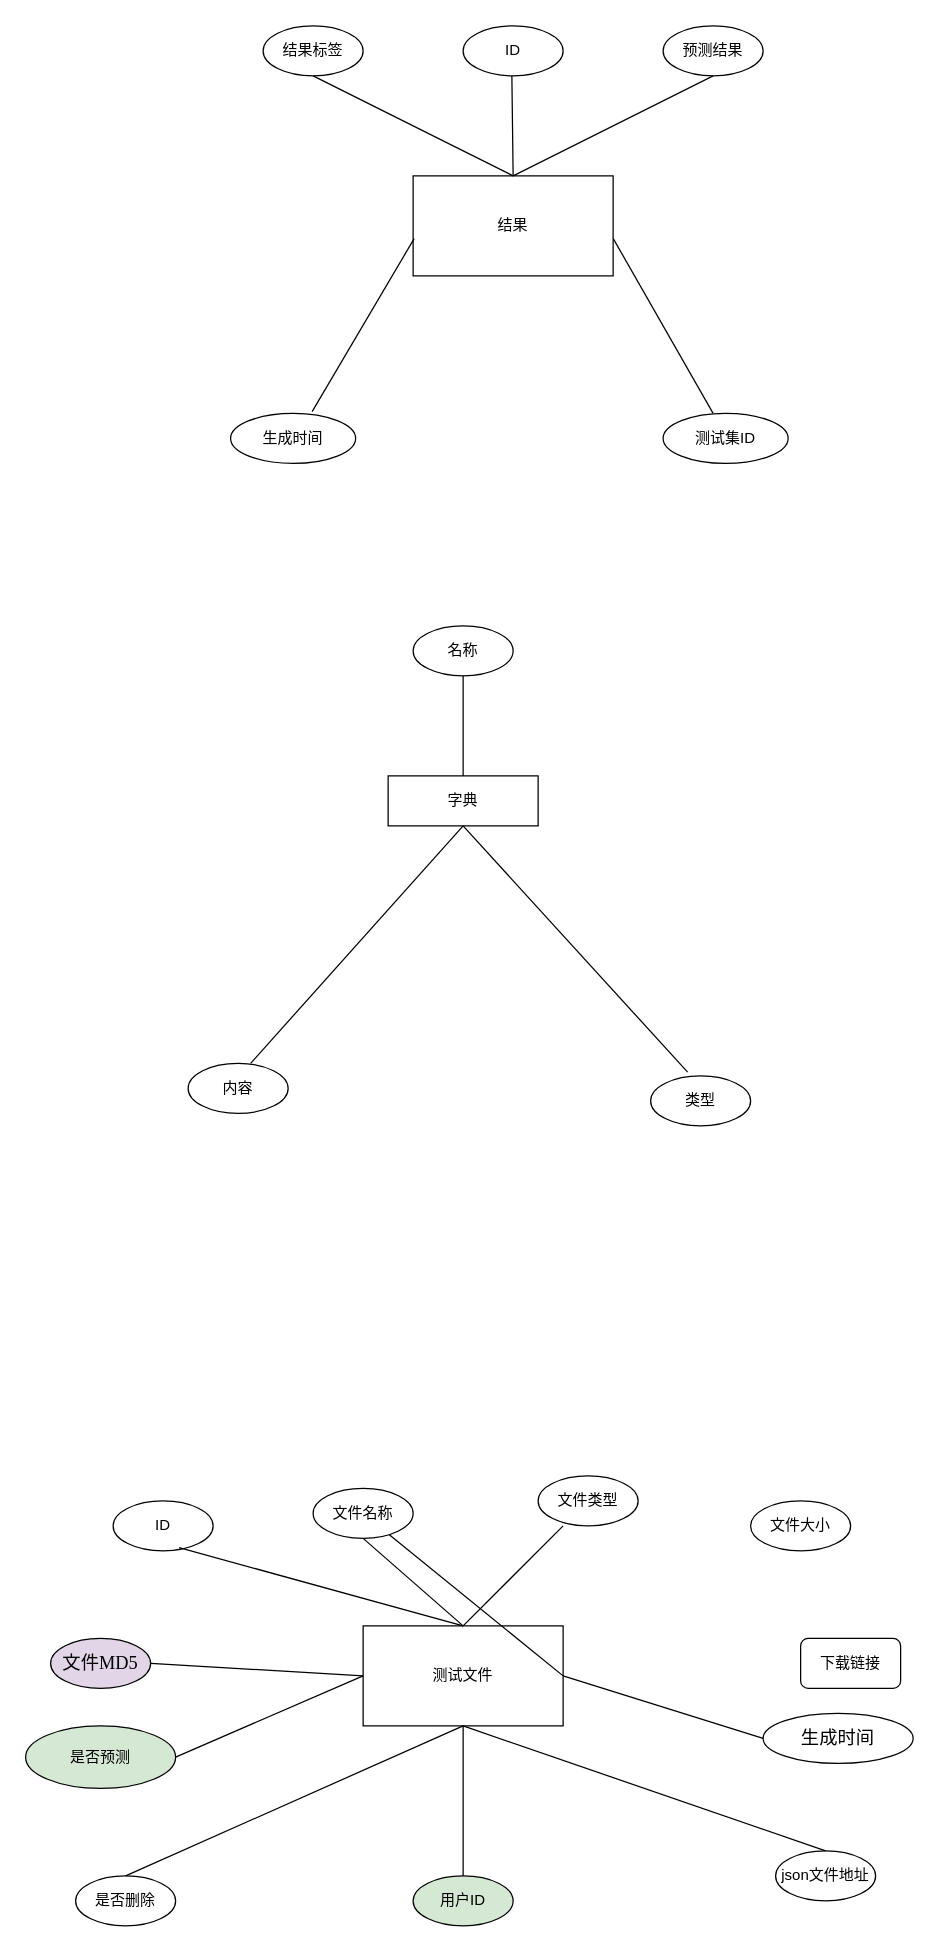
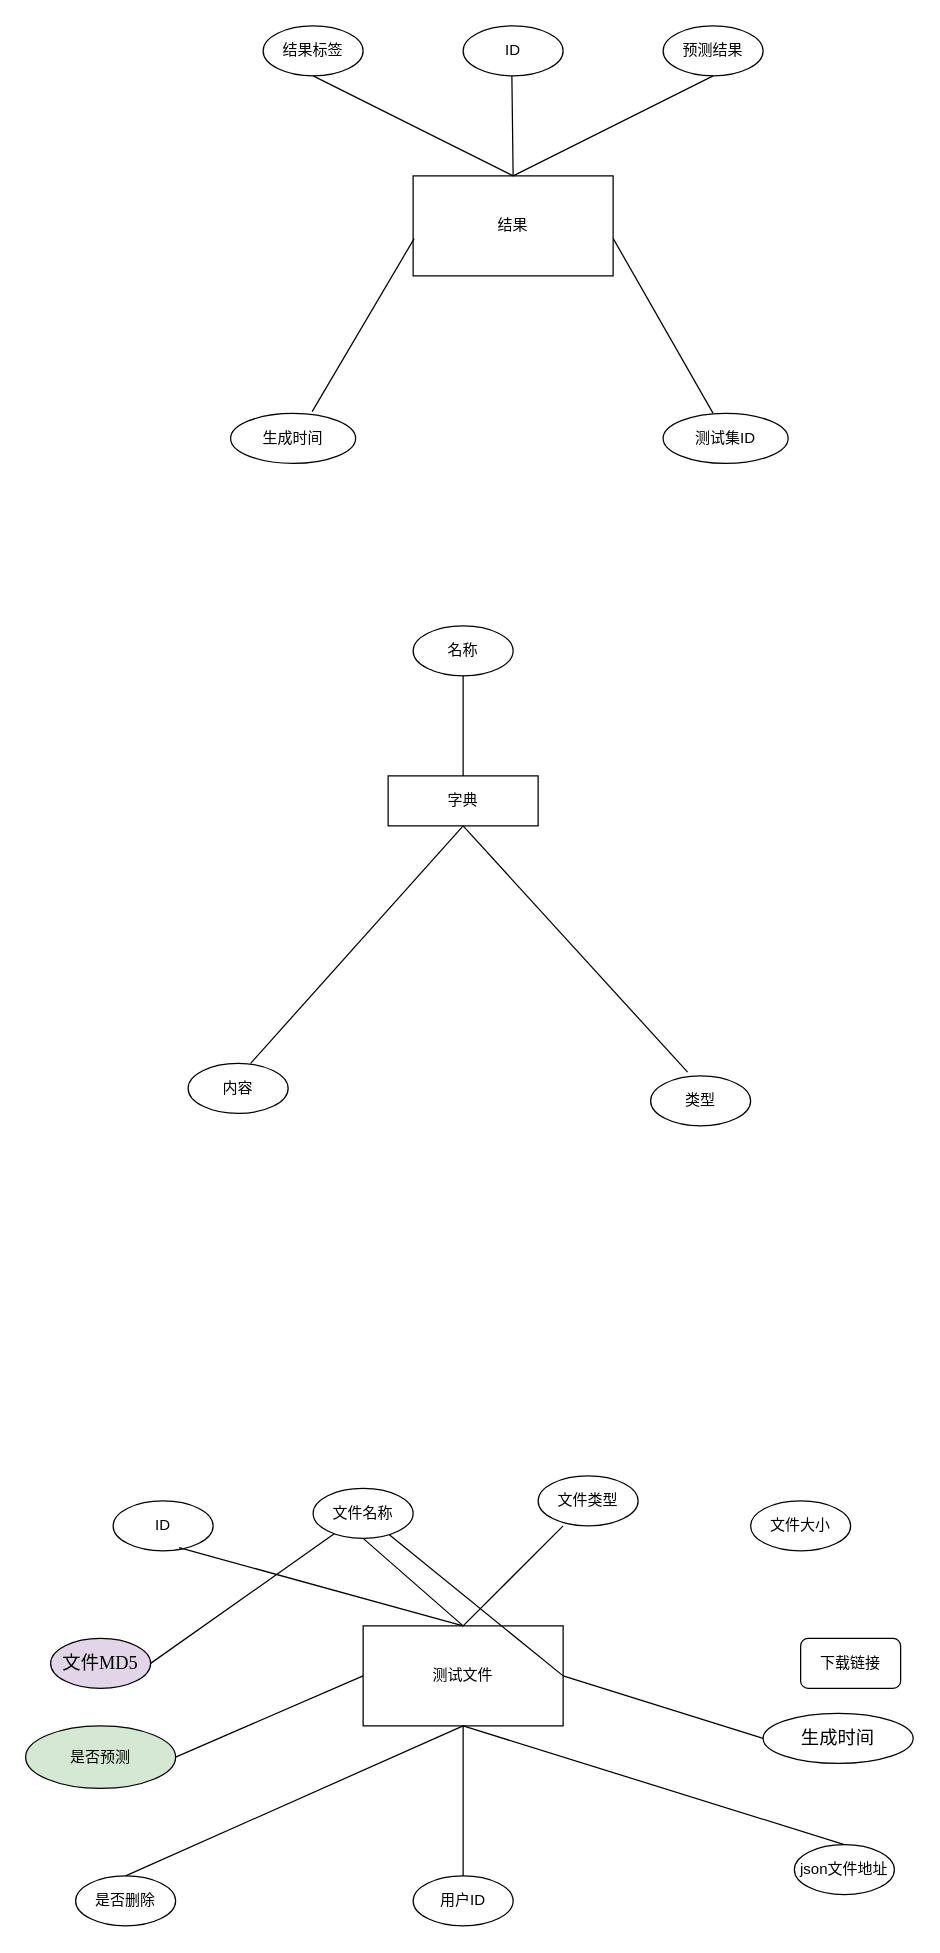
edge "文件MD5" -- "测试文件": now "文件MD5" -- "文件名称"
node "json文件地址": moved (826, 1876) -> (844, 1869)
node "用户ID": fillcolor #d5e8d4 -> #ffffff
